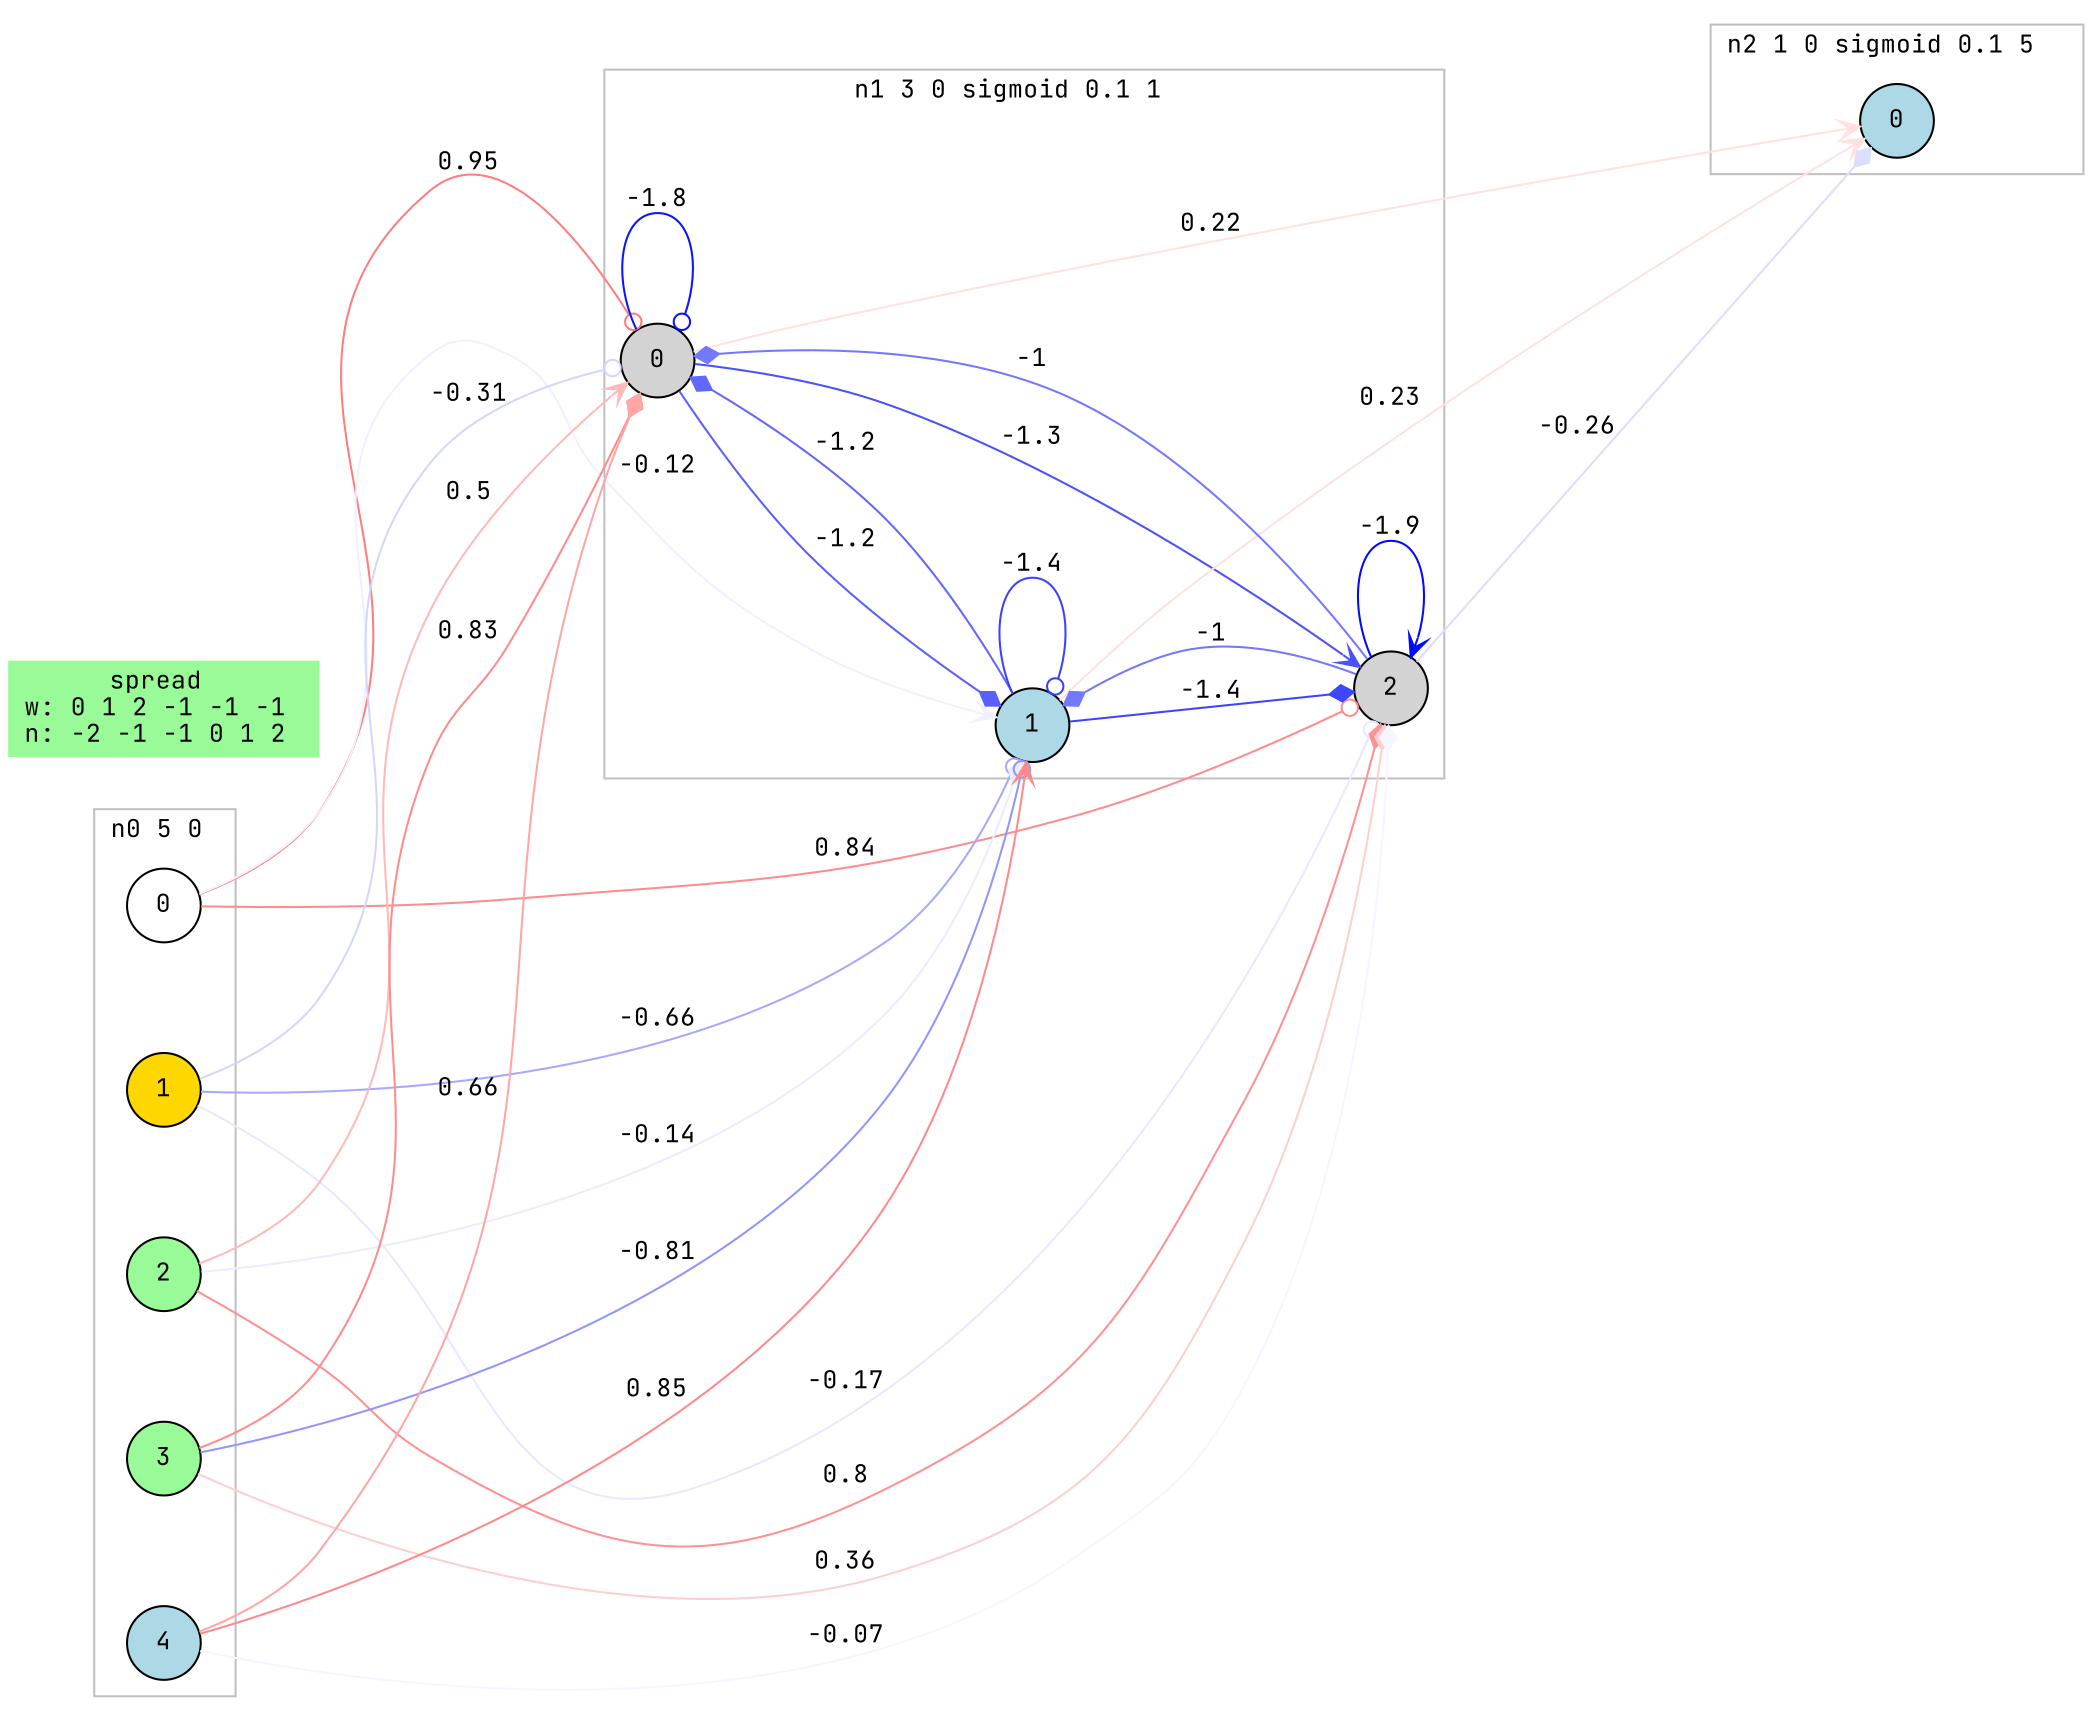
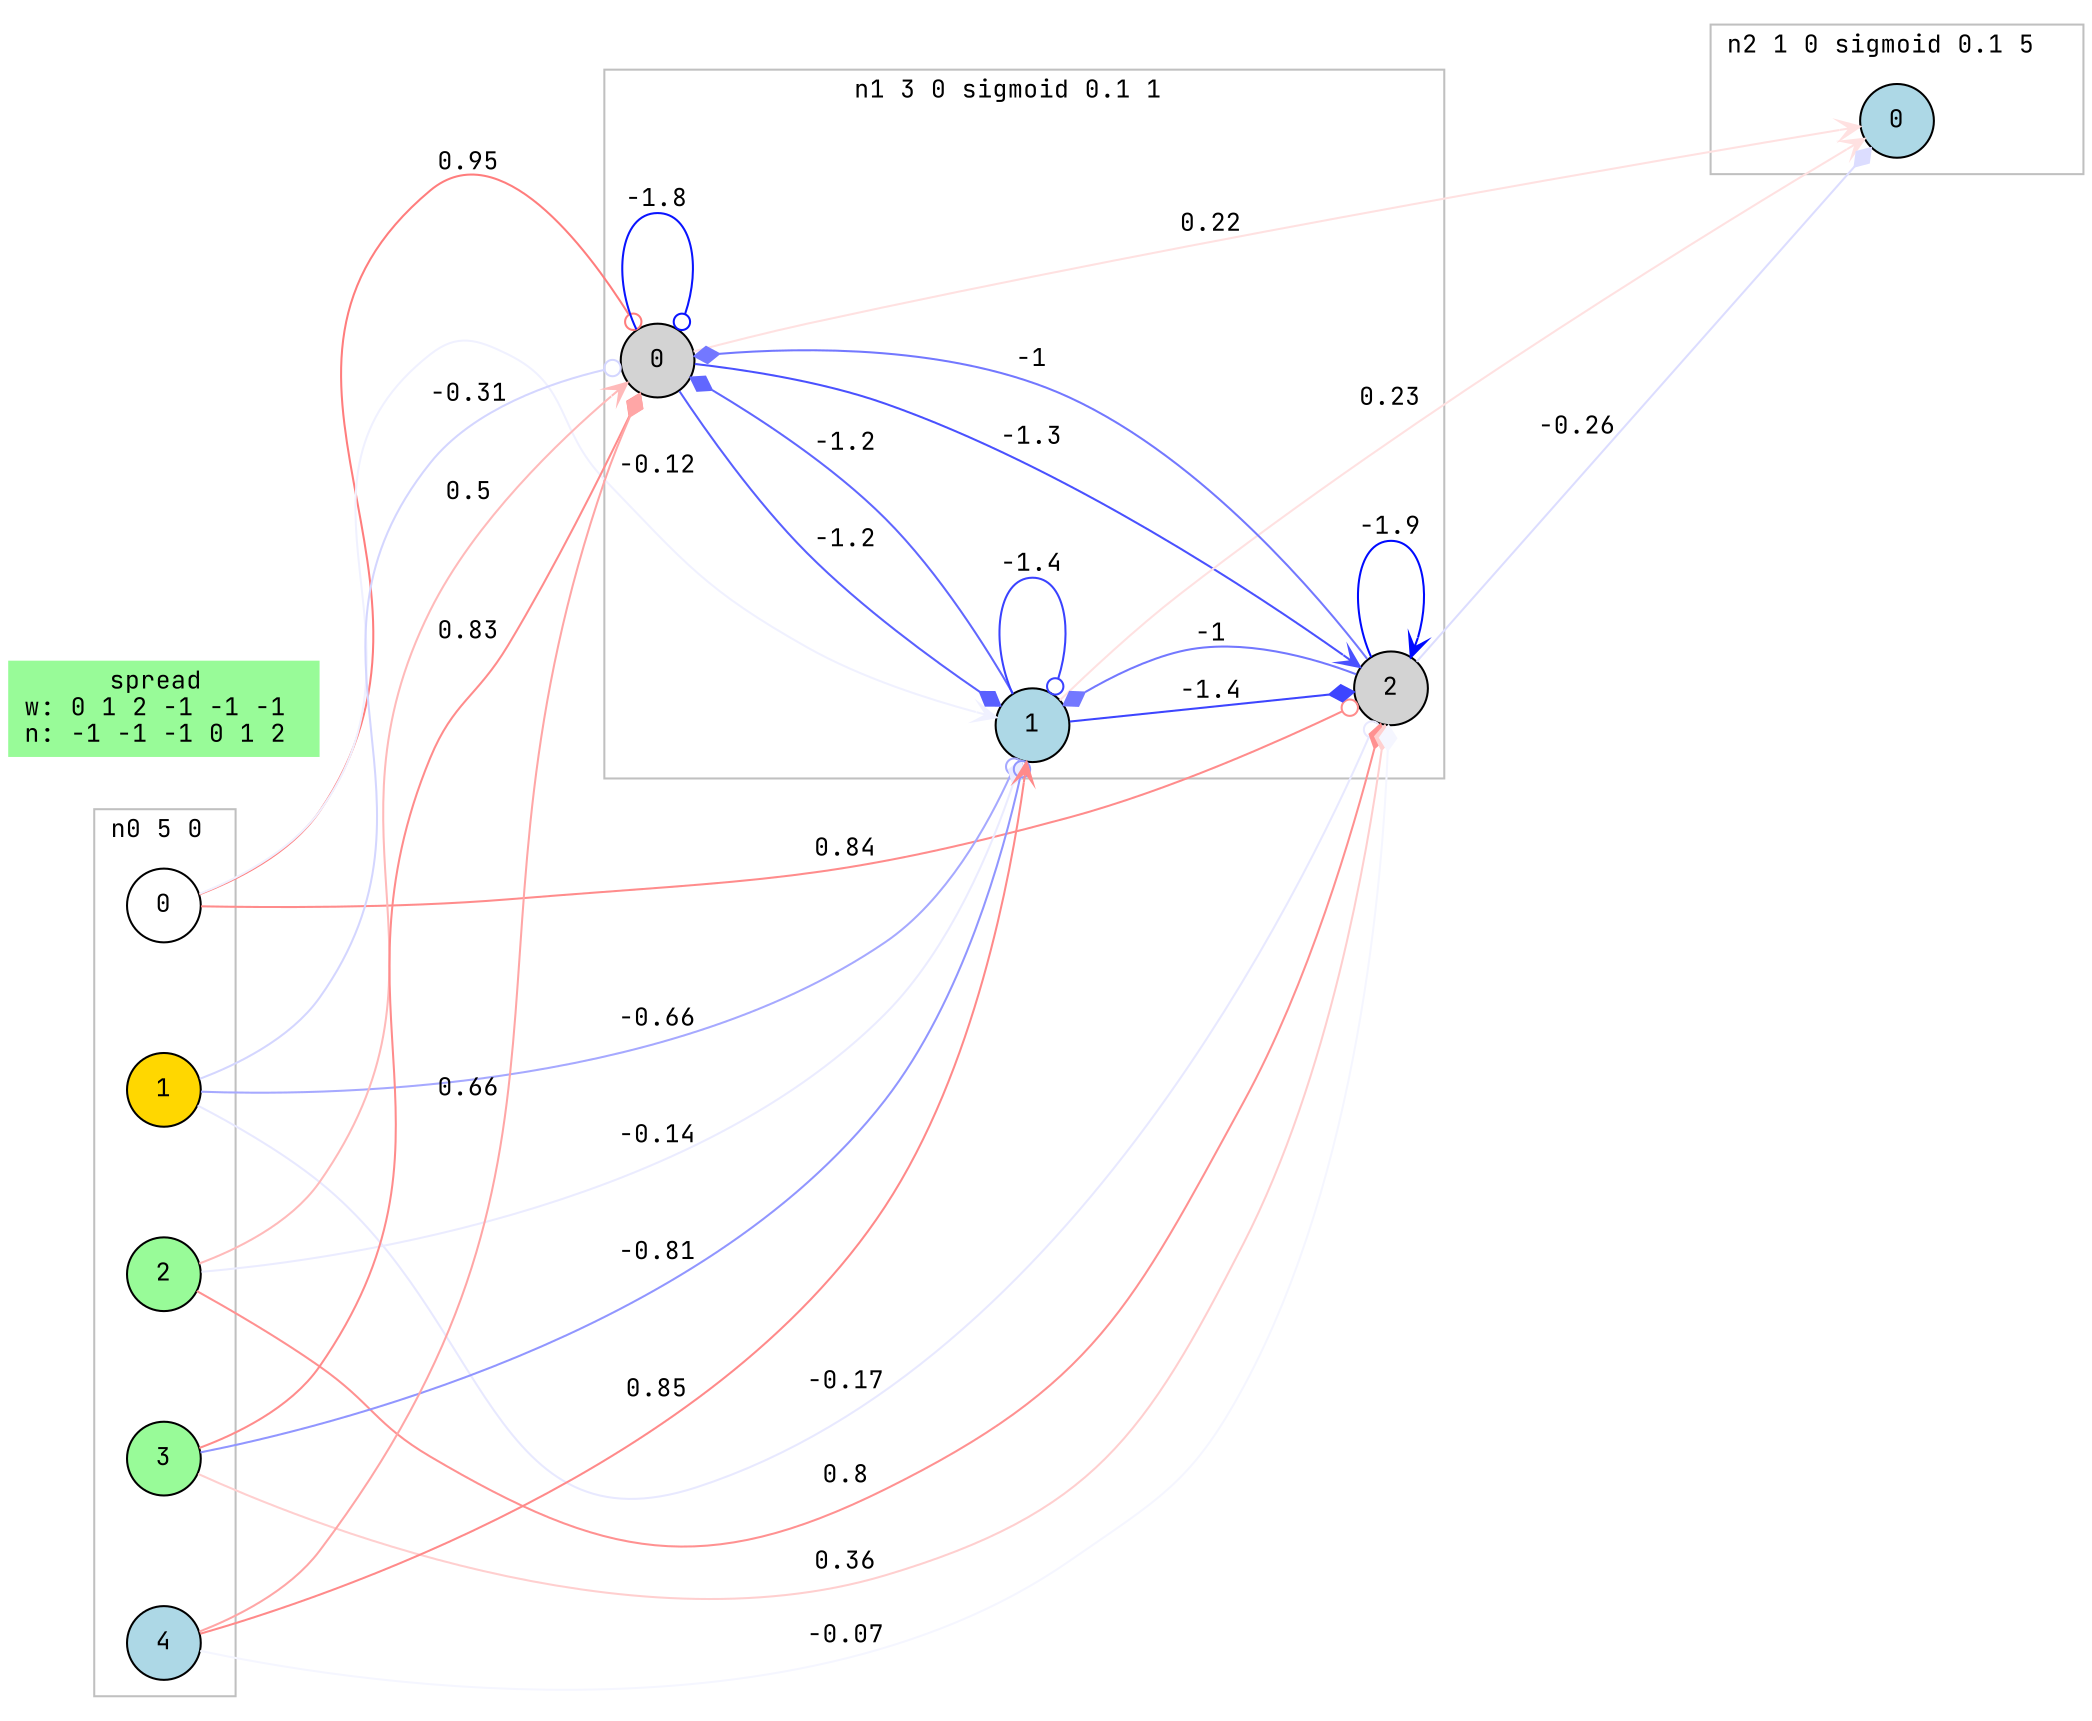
node "spread w: 0 1 2 -1 -1 -1 n: -2 -1 -1 0 1 2": label "spread w: 0 1 2 -1 -1 -1 n: -2 -1 -1 0 1 2" -> "spread w: 0 1 2 -1 -1 -1 n: -1 -1 -1 0 1 2"
